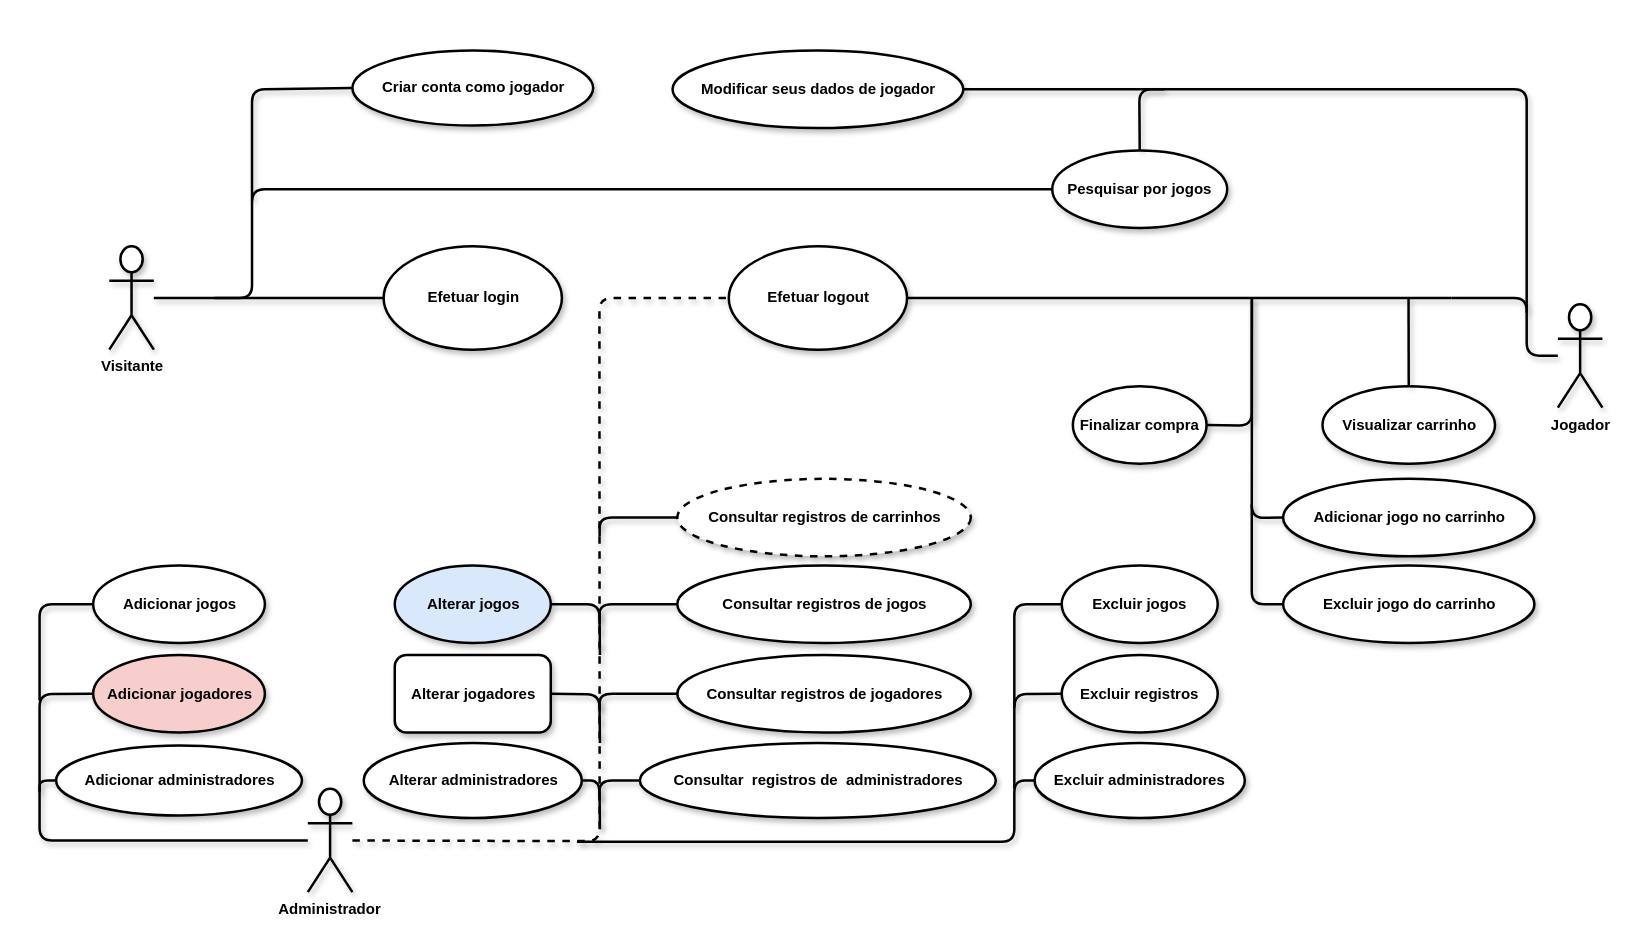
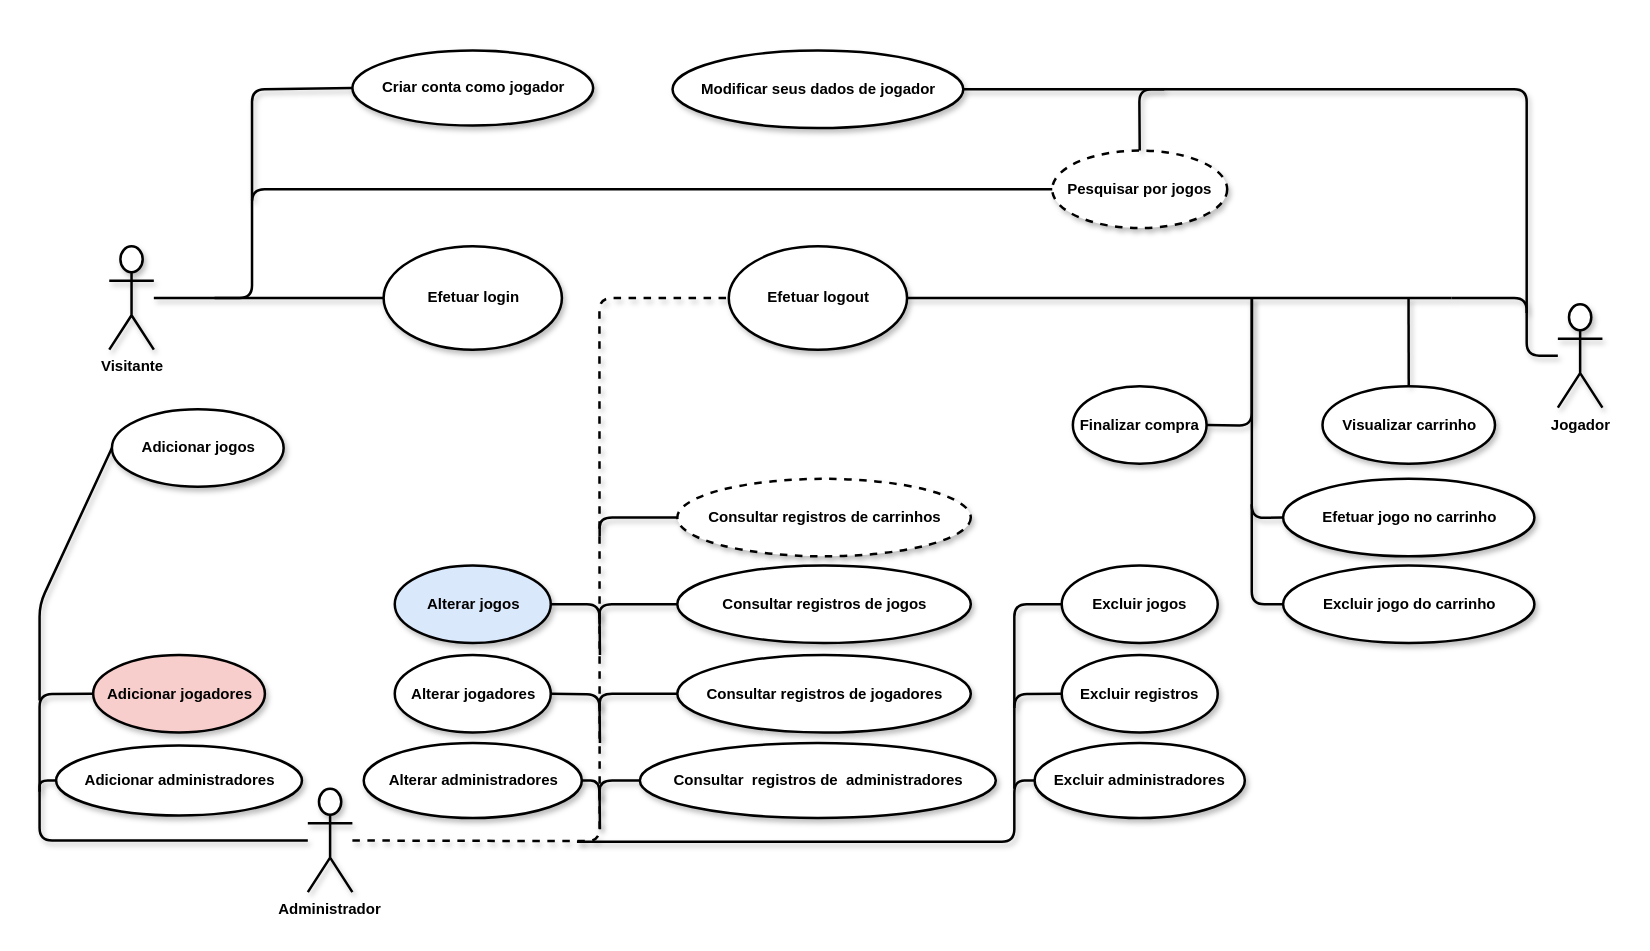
node "Pesquisar por jogos": style solid -> dashed
node "Adicionar jogo no carrinho": label "Adicionar jogo no carrinho" -> "Efetuar jogo no carrinho"
node "Adicionar jogos": moved (179, 604) -> (198, 448)
node "Alterar jogadores": shape rounded rectangle -> ellipse
